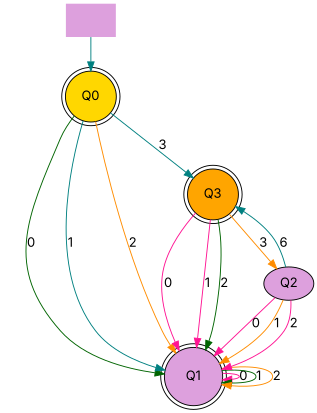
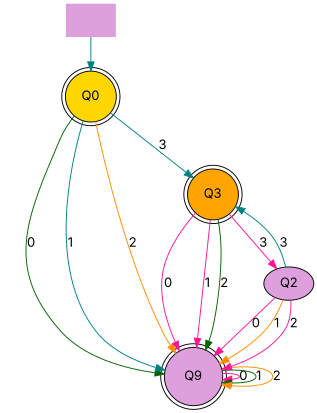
edge "Q3" -> "Q2": color darkorange -> deeppink
edge "Q2" -> "Q3": label "6" -> "3"
node "Q1": label "Q1" -> "Q9"
